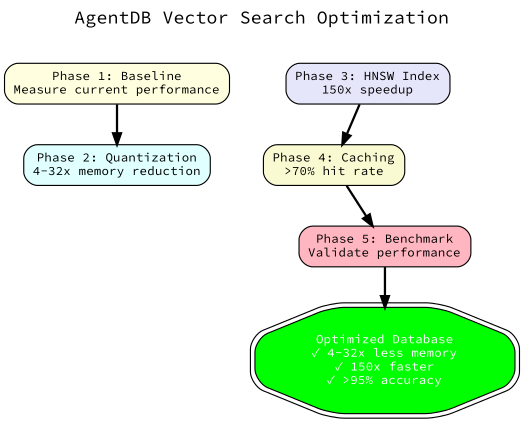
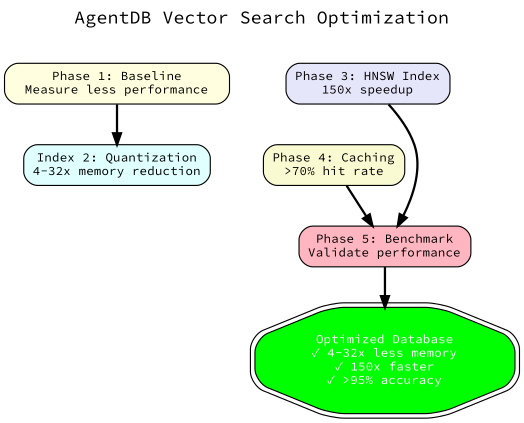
node "Phase 1: Baseline Measure current performance": label "Phase 1: Baseline Measure current performance" -> "Phase 1: Baseline Measure less performance"
edge "Phase 3: HNSW Index 150x speedup" -> "Phase 4: Caching >70% hit rate": now "Phase 3: HNSW Index 150x speedup" -> "Phase 5: Benchmark Validate performance"
node "Phase 2: Quantization 4-32x memory reduction": label "Phase 2: Quantization 4-32x memory reduction" -> "Index 2: Quantization 4-32x memory reduction"
